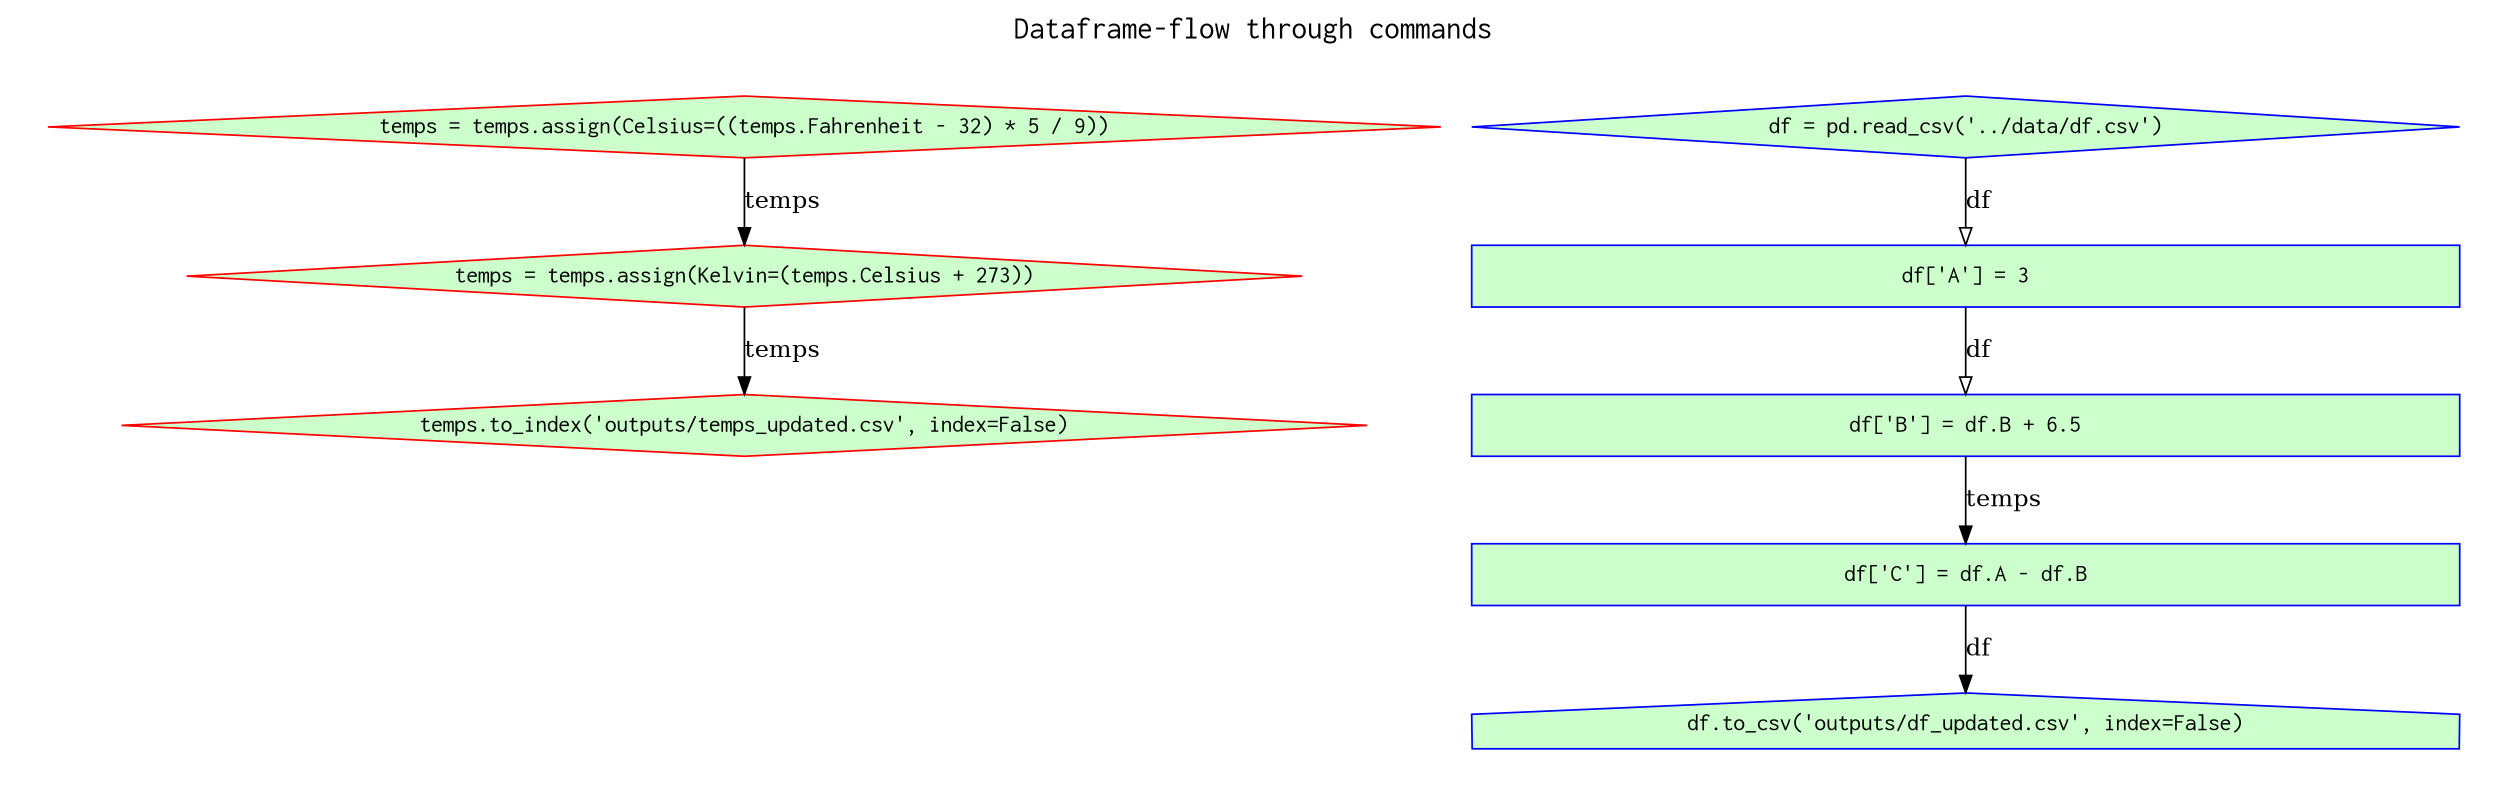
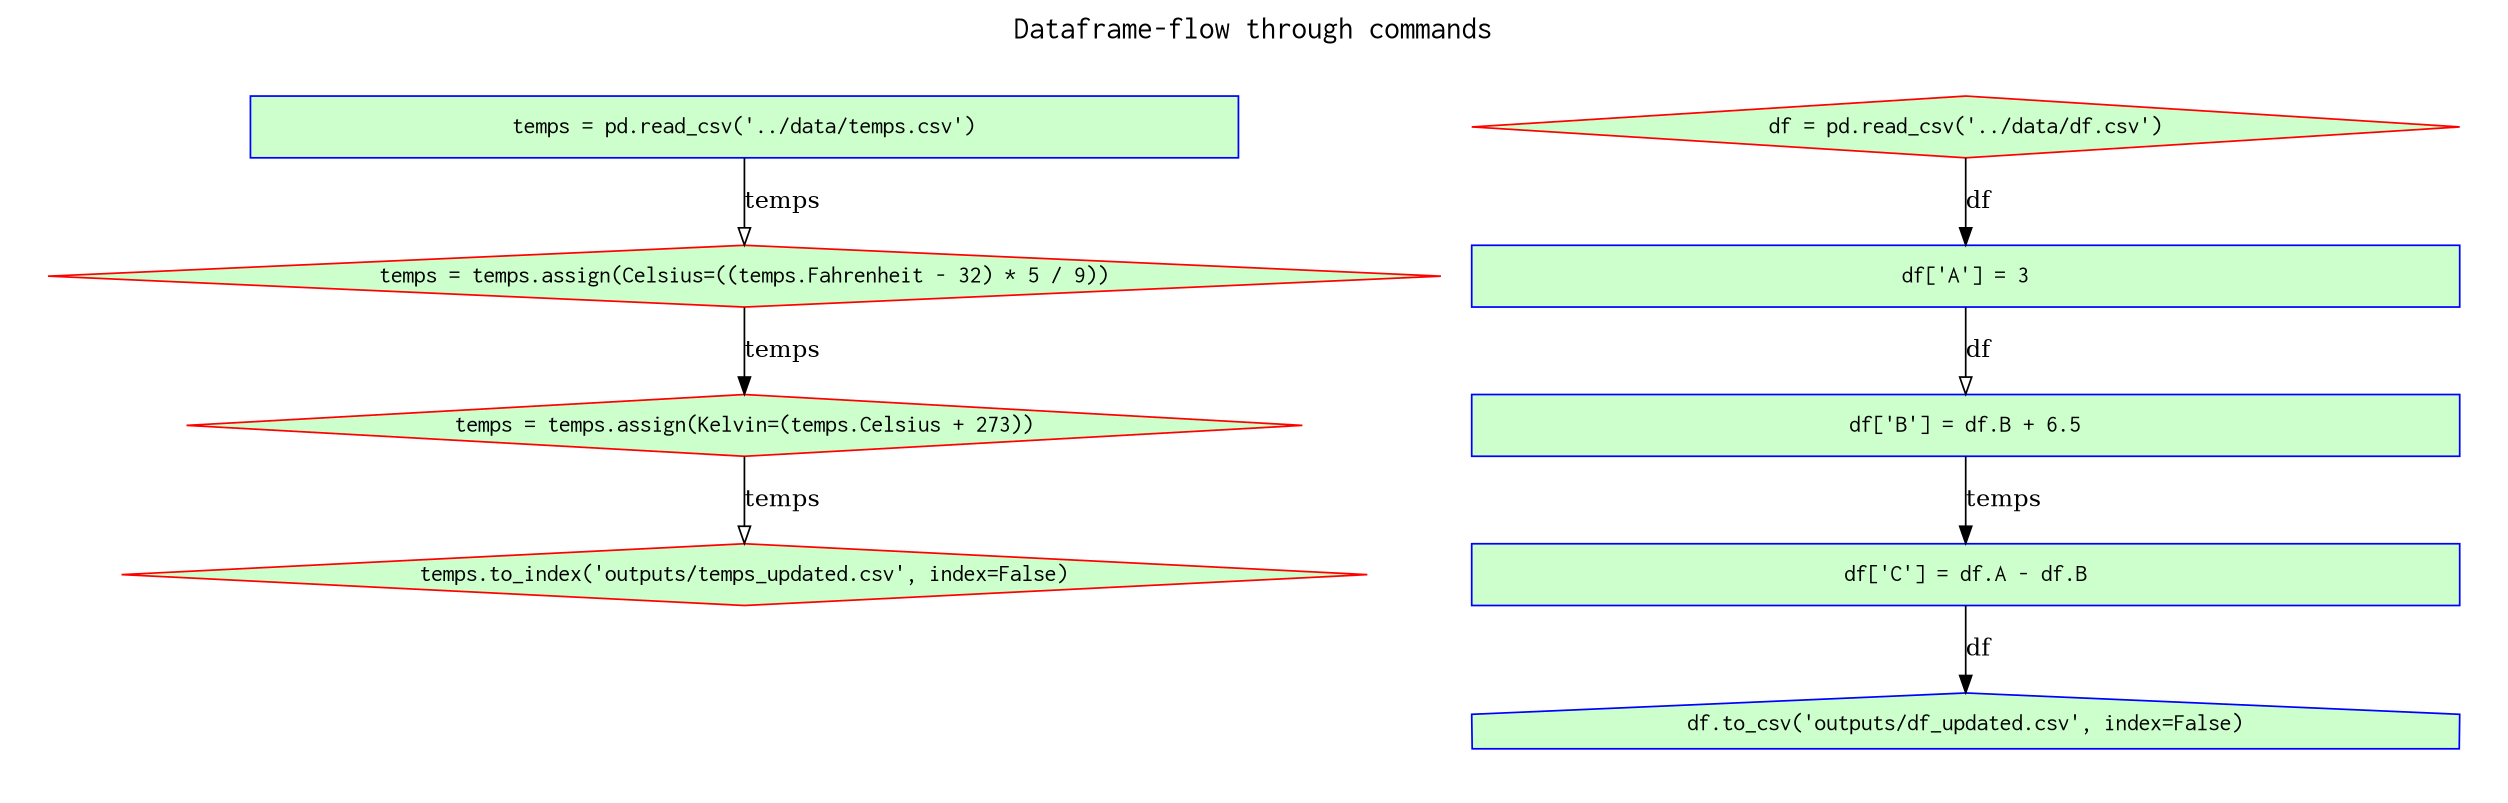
node "temps = pd.read_csv('../data/temps.csv')": added
node "df = pd.read_csv('../data/df.csv')": color blue -> red
edge "df = pd.read_csv('../data/df.csv')" -> "df['A'] = 3": arrowhead onormal -> normal
edge "temps = temps.assign(Kelvin=(temps.Celsius + 273))" -> "temps.to_index('outputs/temps_updated.csv', index=False)": arrowhead normal -> onormal
